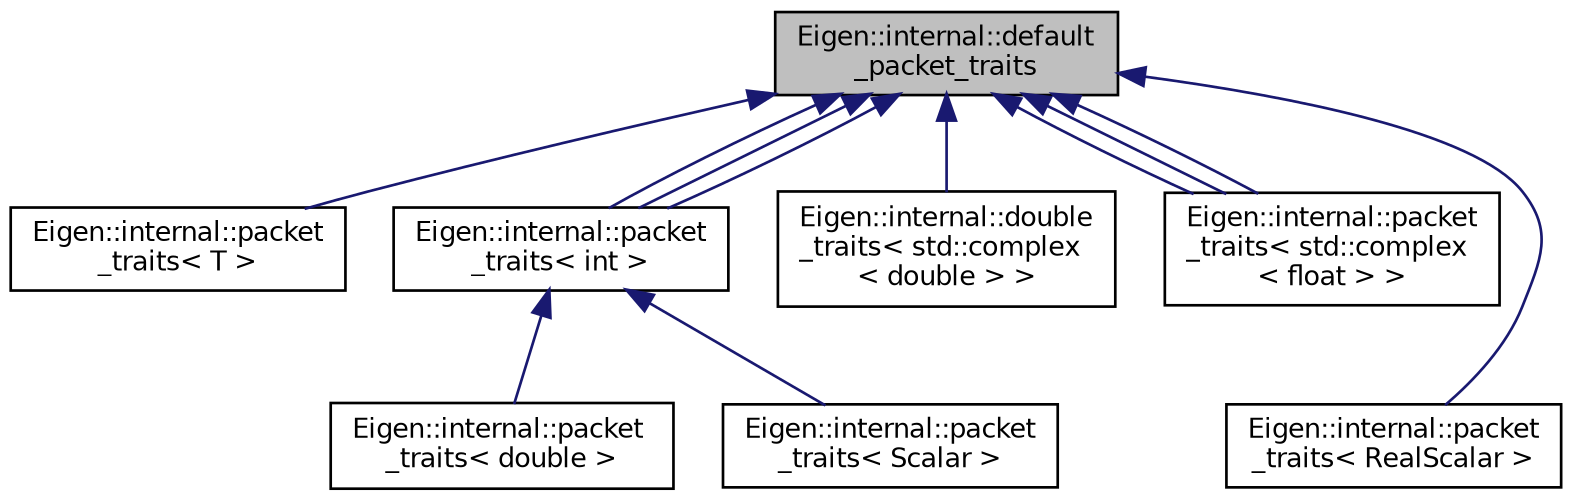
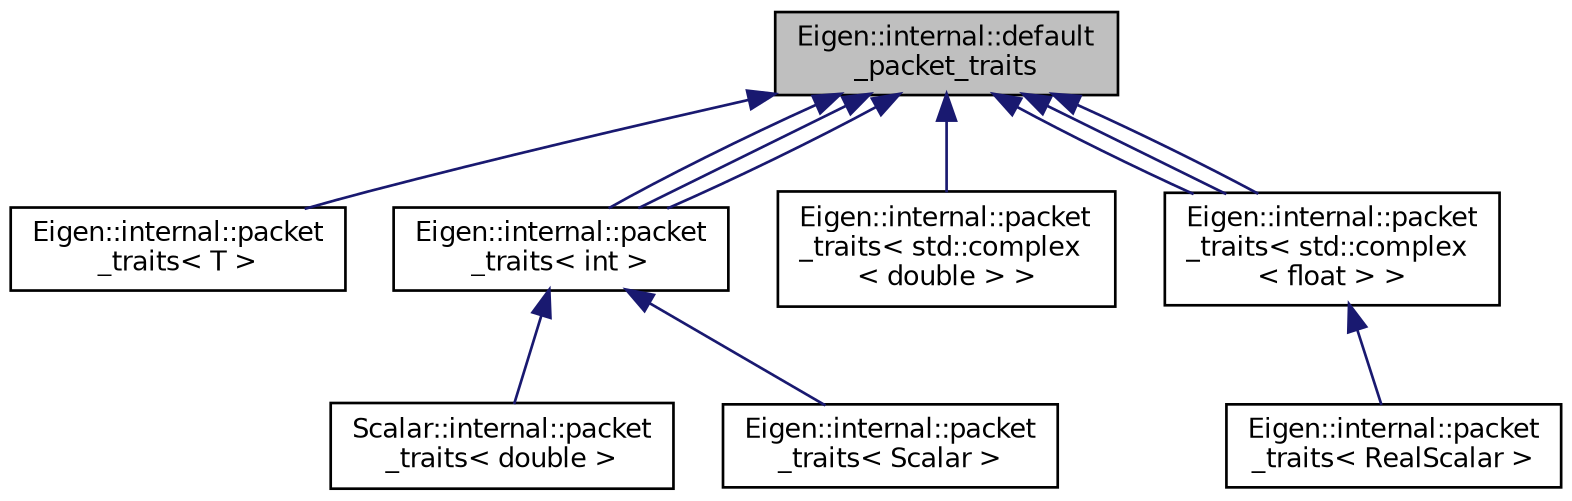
edge "Eigen::internal::packet _traits< RealScalar >" -> "Eigen::internal::default _packet_traits": now "Eigen::internal::packet _traits< RealScalar >" -> "Eigen::internal::packet _traits< std::complex < float > >"
node "Eigen::internal::double _traits< std::complex < double > >": label "Eigen::internal::double _traits< std::complex < double > >" -> "Eigen::internal::packet _traits< std::complex < double > >"
node "Eigen::internal::packet _traits< double >": label "Eigen::internal::packet _traits< double >" -> "Scalar::internal::packet _traits< double >"
